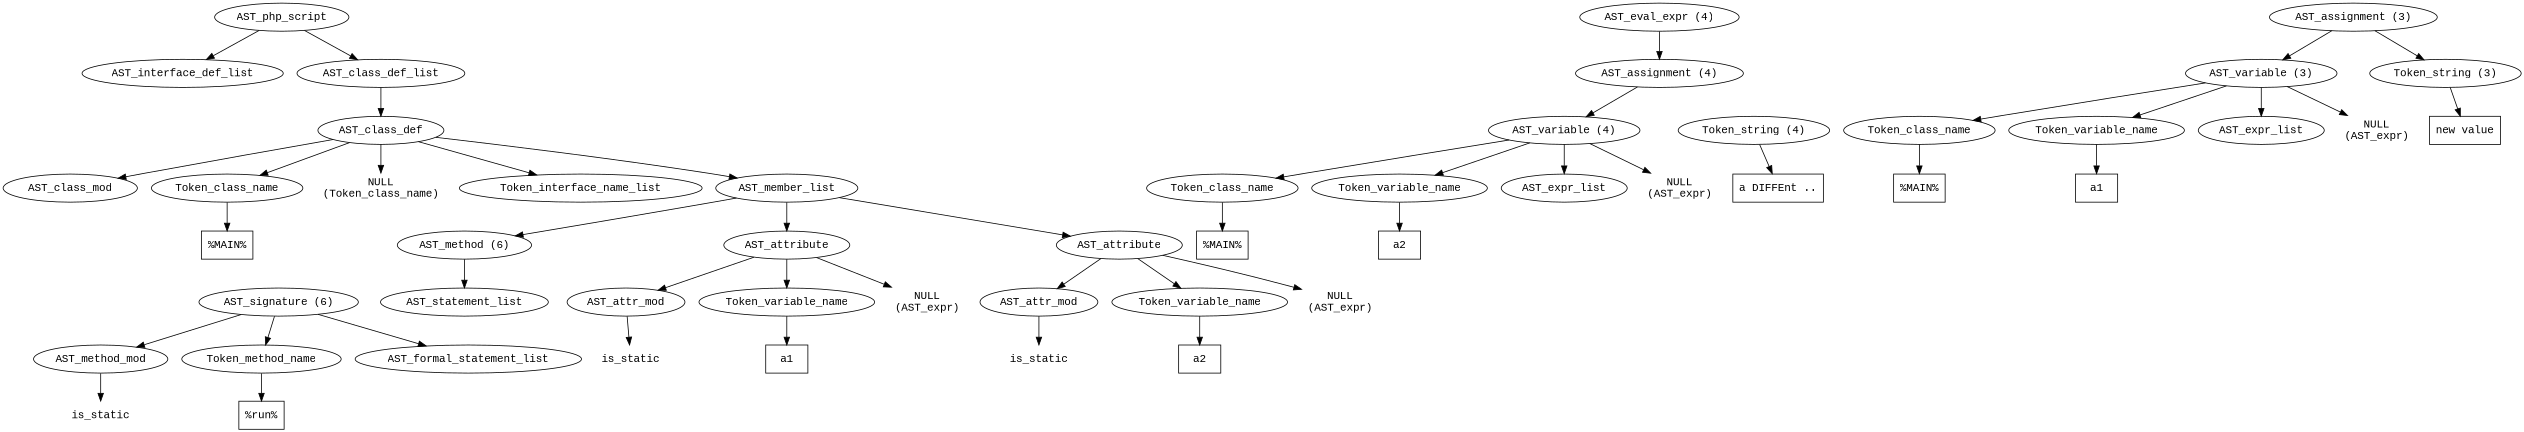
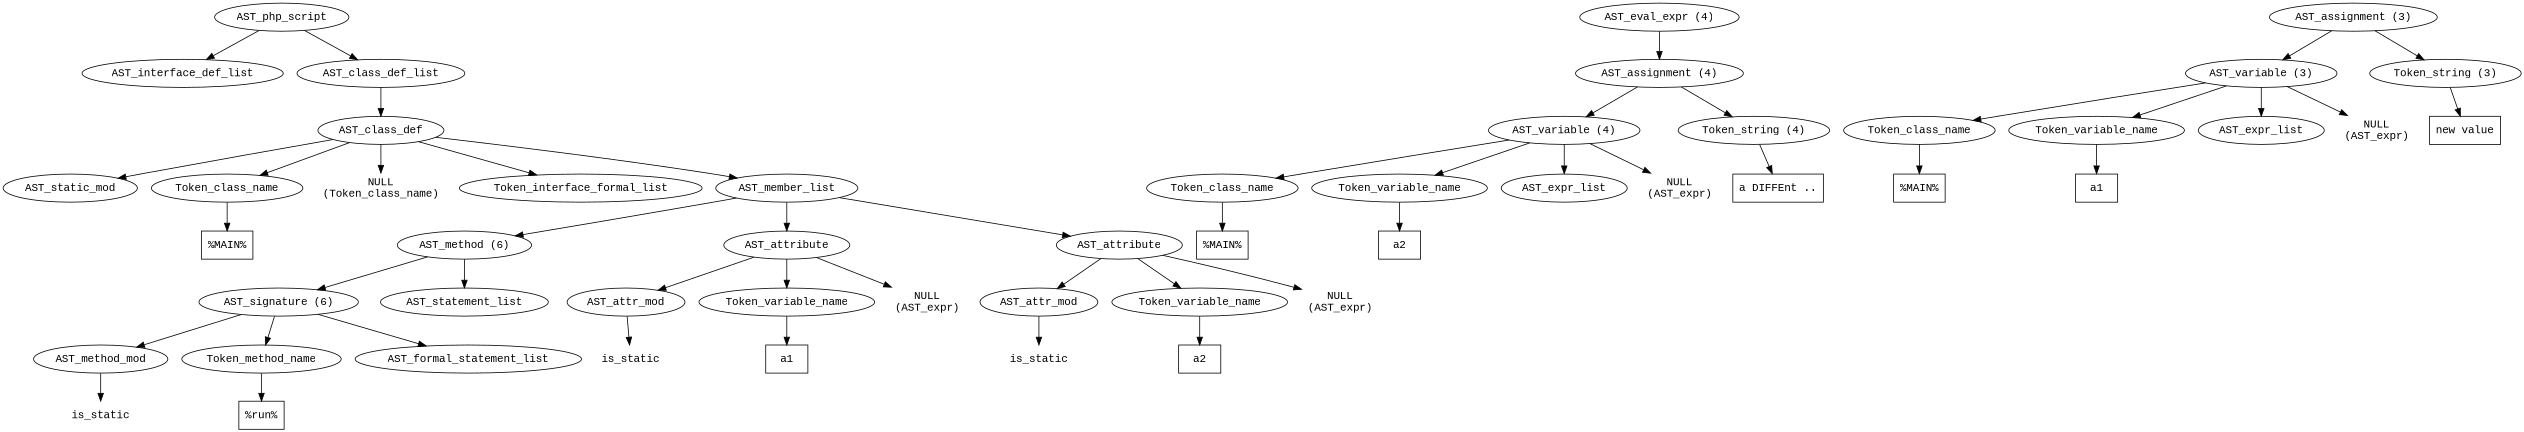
edge "AST_assignment (4)" -> "Token_string (4)": added
node "AST_class_mod": label "AST_class_mod" -> "AST_static_mod"
node "Token_interface_name_list": label "Token_interface_name_list" -> "Token_interface_formal_list"
edge "AST_method (6)" -> "AST_signature (6)": added
